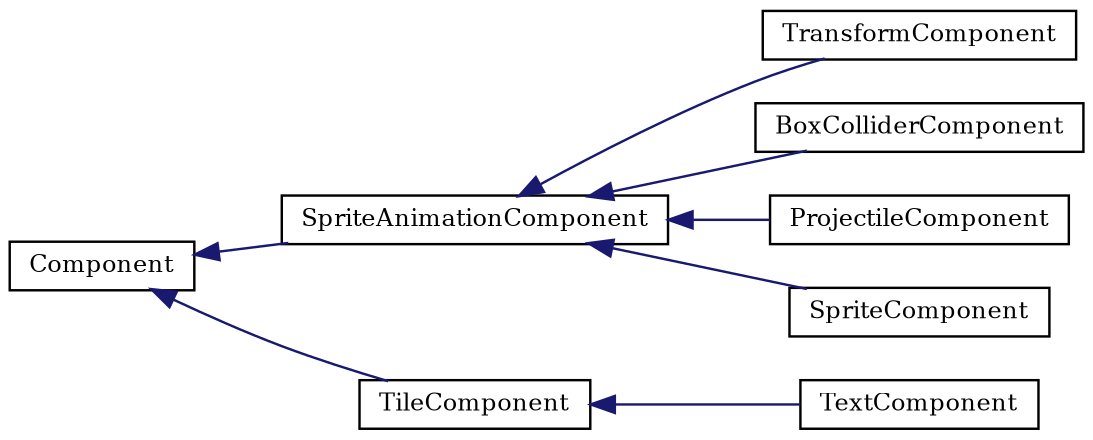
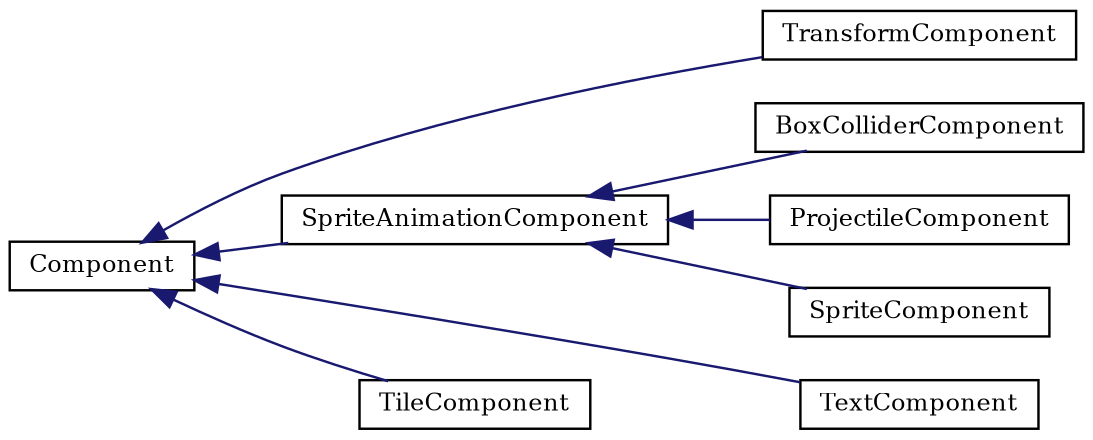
edge "TransformComponent" -> "SpriteAnimationComponent": now "TransformComponent" -> "Component"
edge "TextComponent" -> "TileComponent": now "TextComponent" -> "Component"
